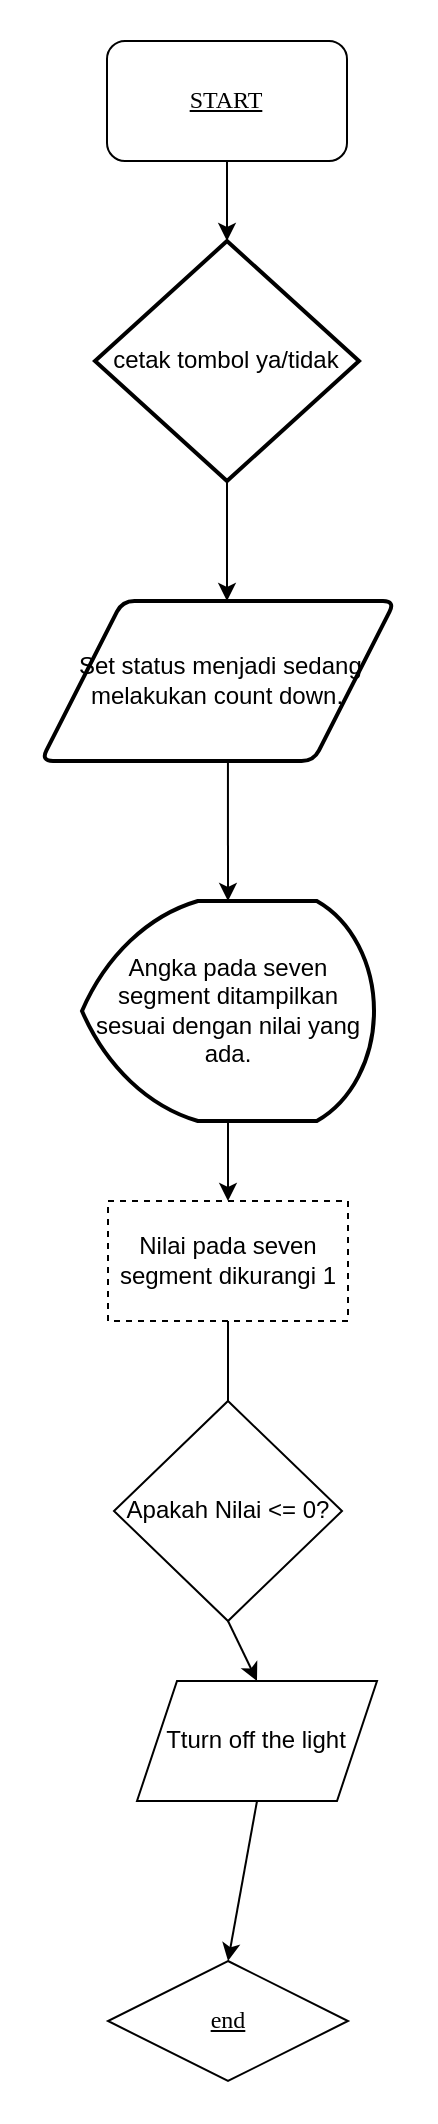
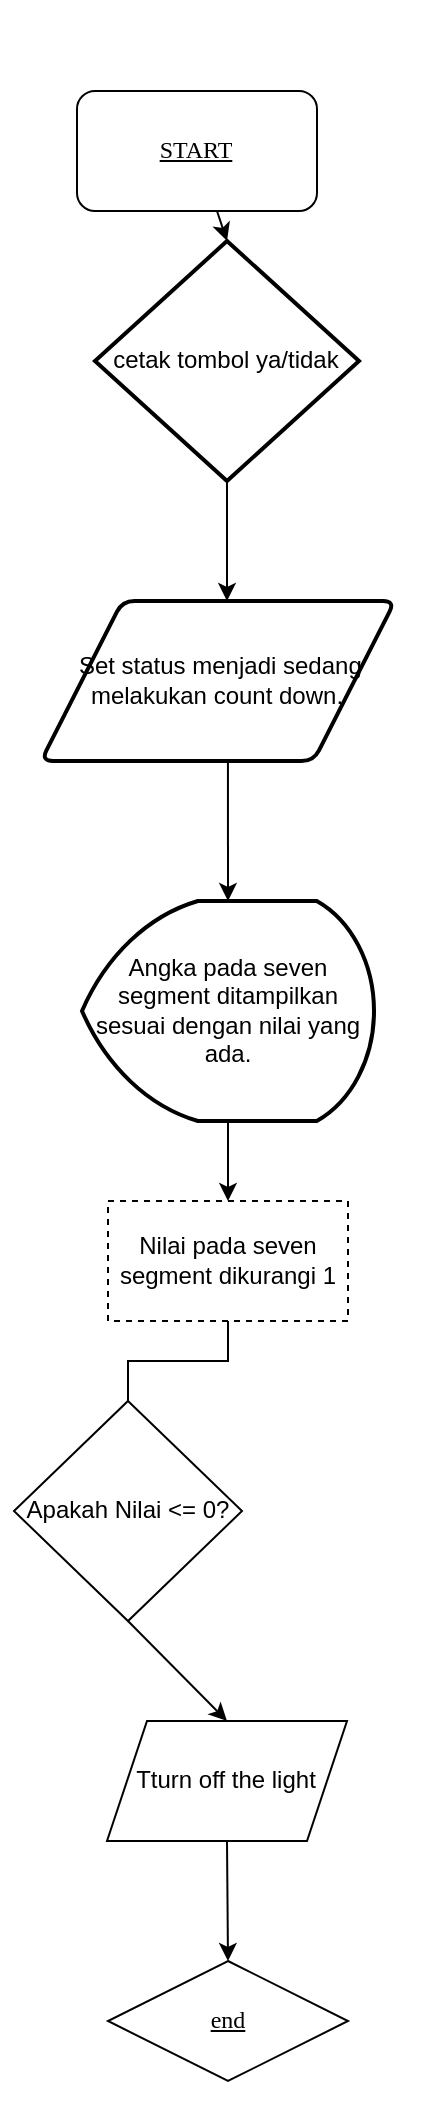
node "START": moved (227, 101) -> (197, 151)
node "Apakah Nilai <= 0?": moved (228, 1511) -> (128, 1511)
node "Tturn off the light": moved (257, 1741) -> (227, 1781)
